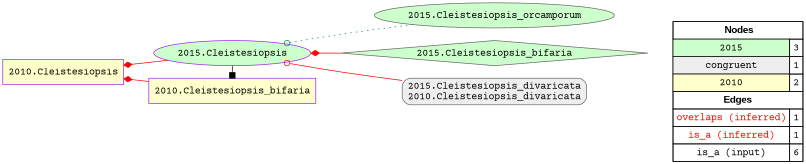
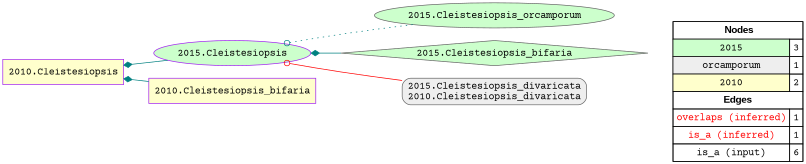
edge "2015.Cleistesiopsis_bifaria" -> "2015.Cleistesiopsis": color red -> teal
edge "2015.Cleistesiopsis" -> "2010.Cleistesiopsis": color red -> teal
node "Nodes": text "congruent" -> "orcamporum"
edge "2015.Cleistesiopsis" -> "2010.Cleistesiopsis_bifaria": removed
edge "2010.Cleistesiopsis_bifaria" -> "2010.Cleistesiopsis": color red -> teal
